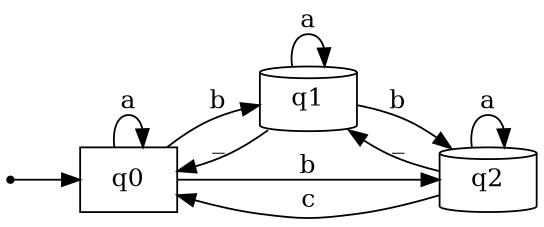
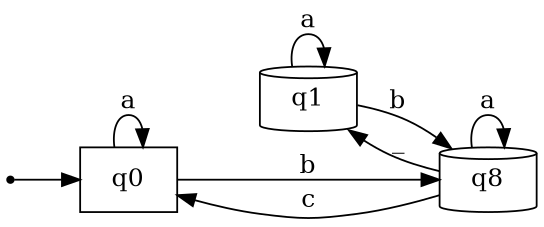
edge "q0" -> "q1": removed, label "b"
edge "q1" -> "q0": removed, label "_"
node "q2": label "q2" -> "q8"
